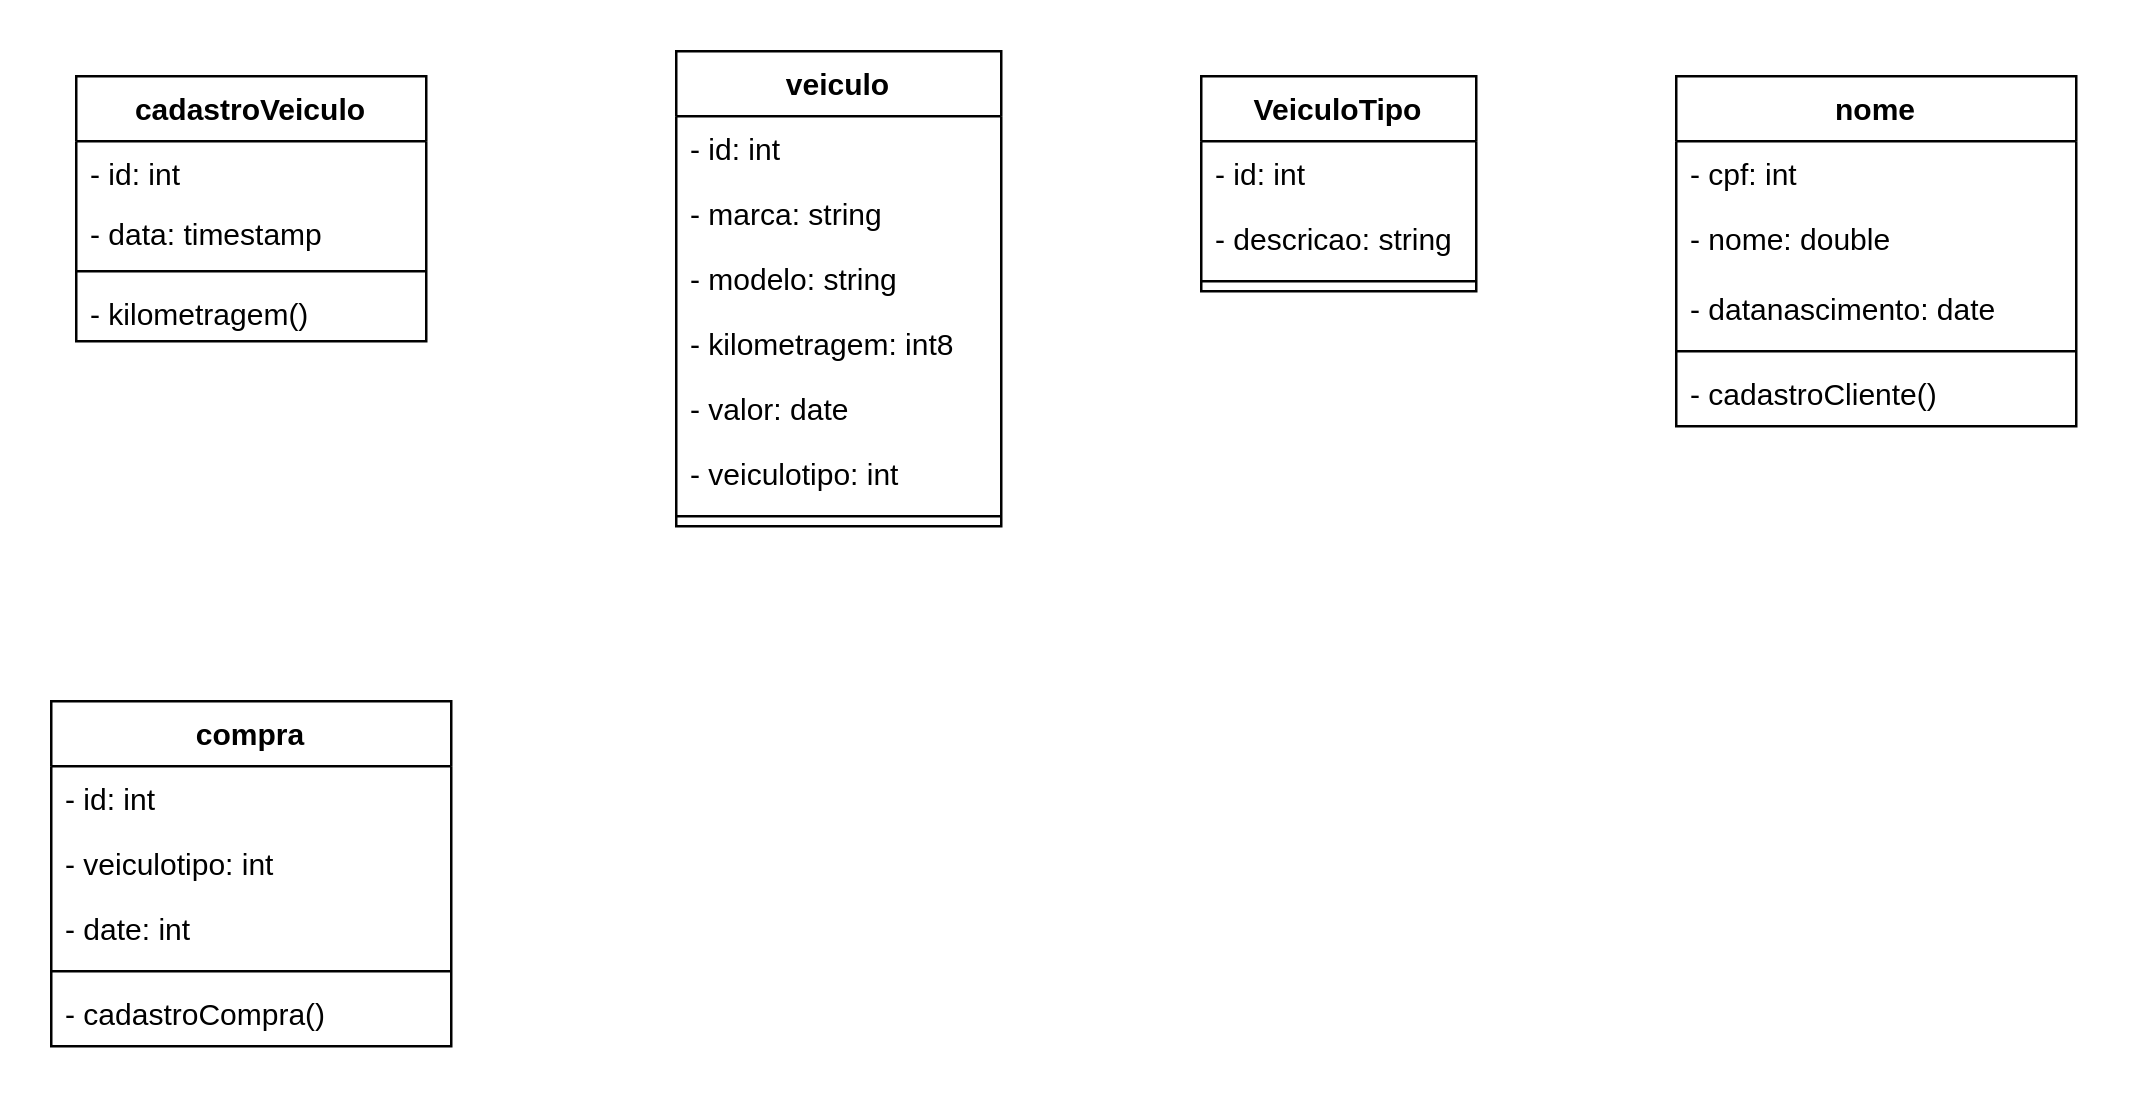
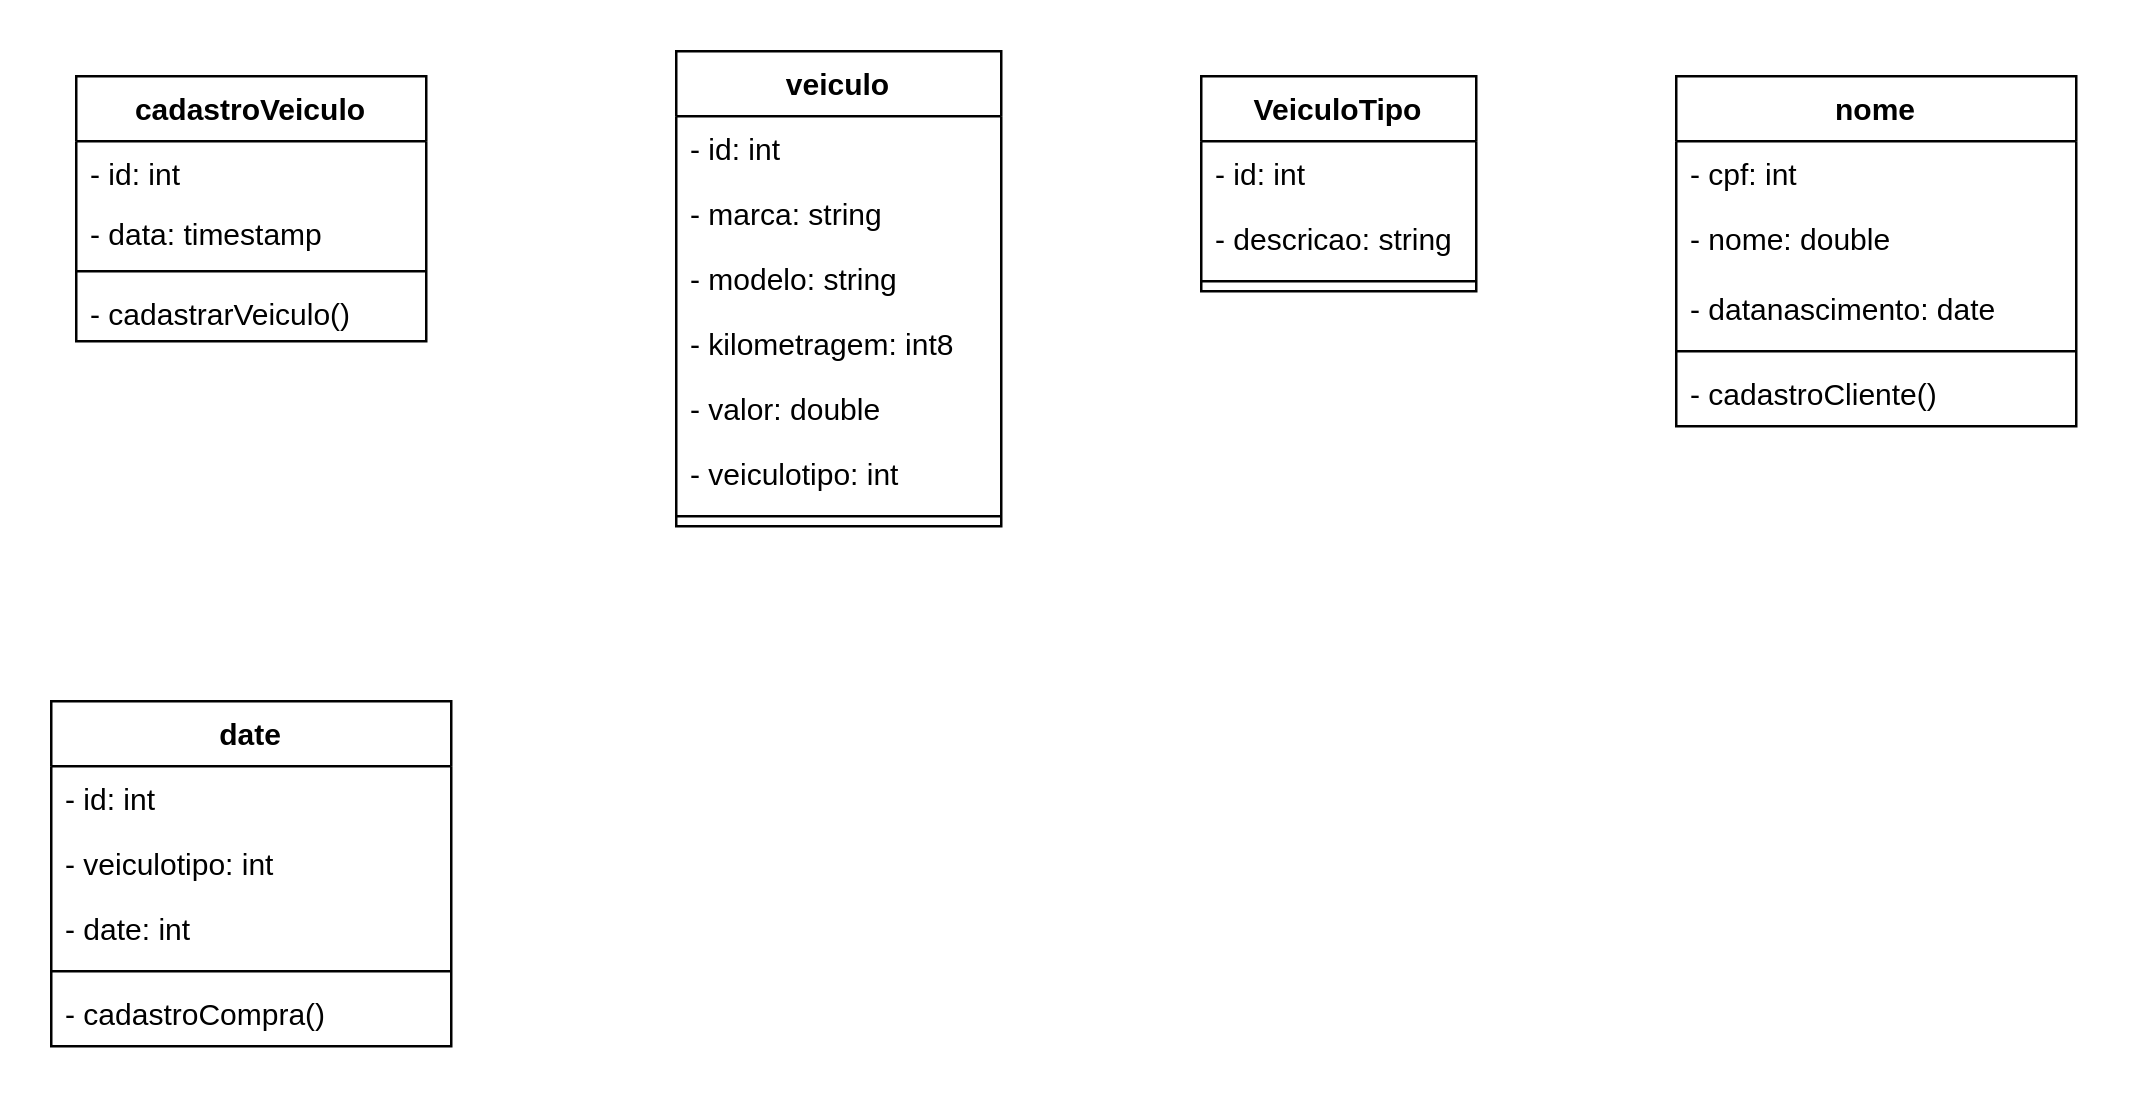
node "- kilometragem()": label "- kilometragem()" -> "- cadastrarVeiculo()"
node "- valor: date": label "- valor: date" -> "- valor: double"
node "compra": label "compra" -> "date"
